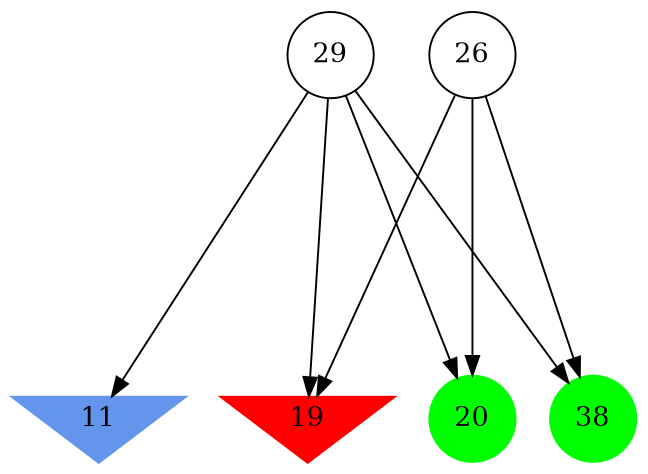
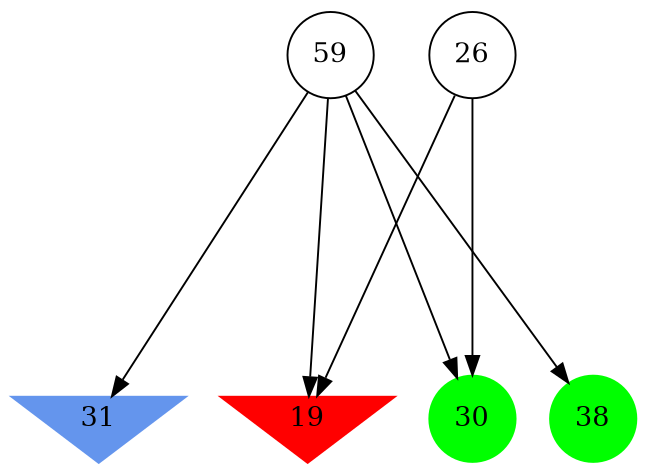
node "29": label "29" -> "59"
edge "26" -> "38": removed
node "11": label "11" -> "31"
node "20": label "20" -> "30"
